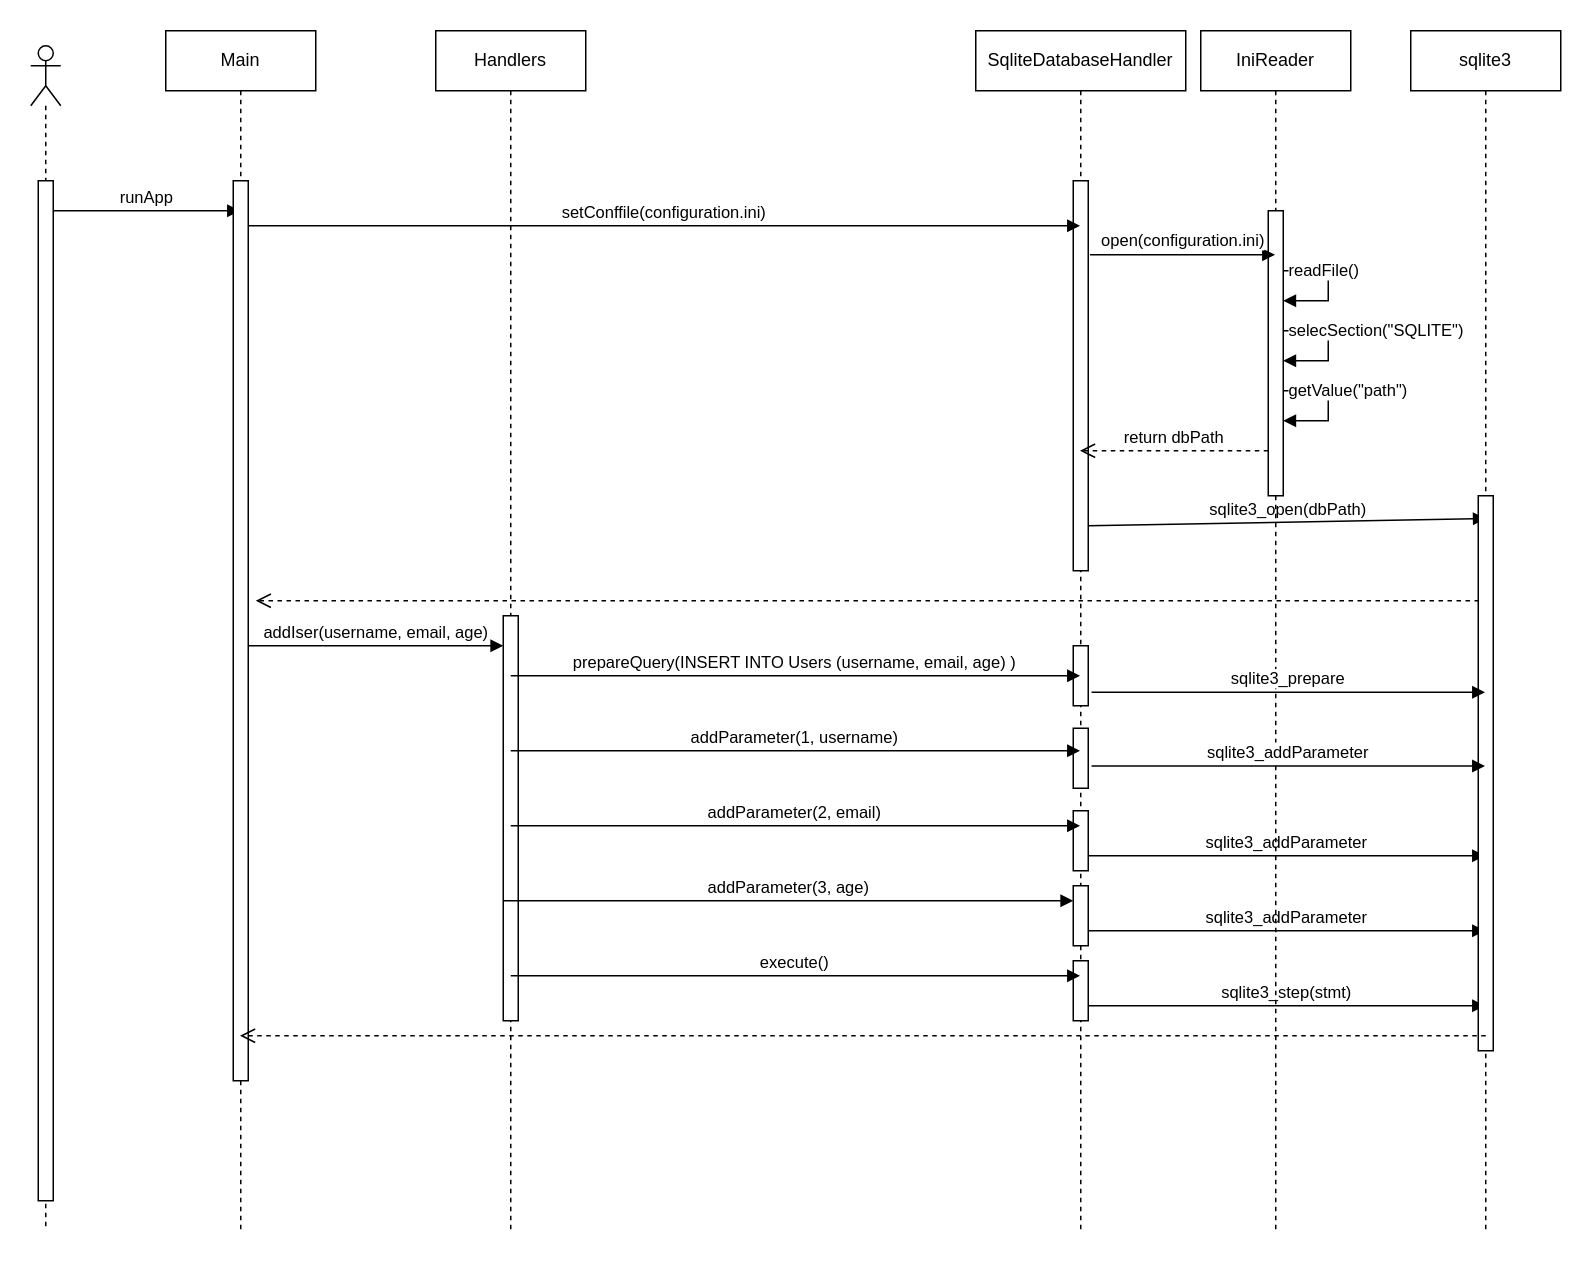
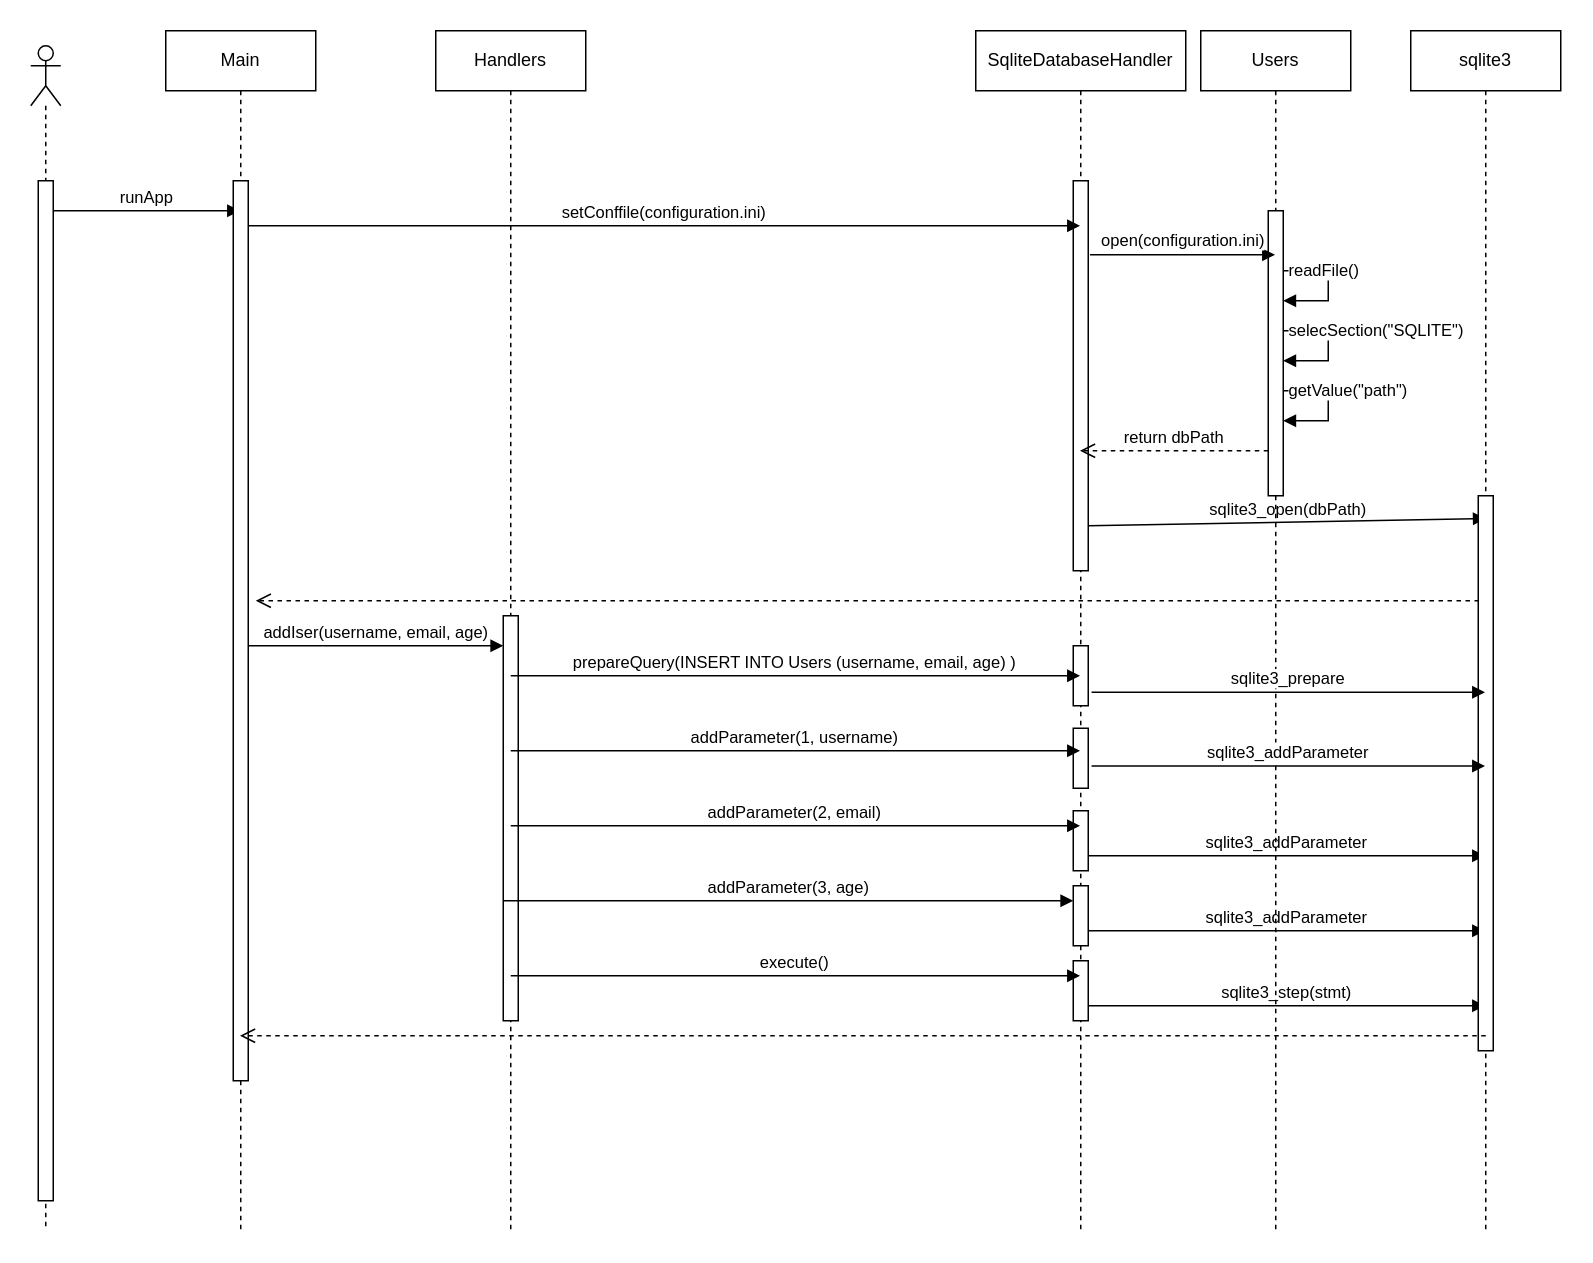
node "IniReader": label "IniReader" -> "Users"
